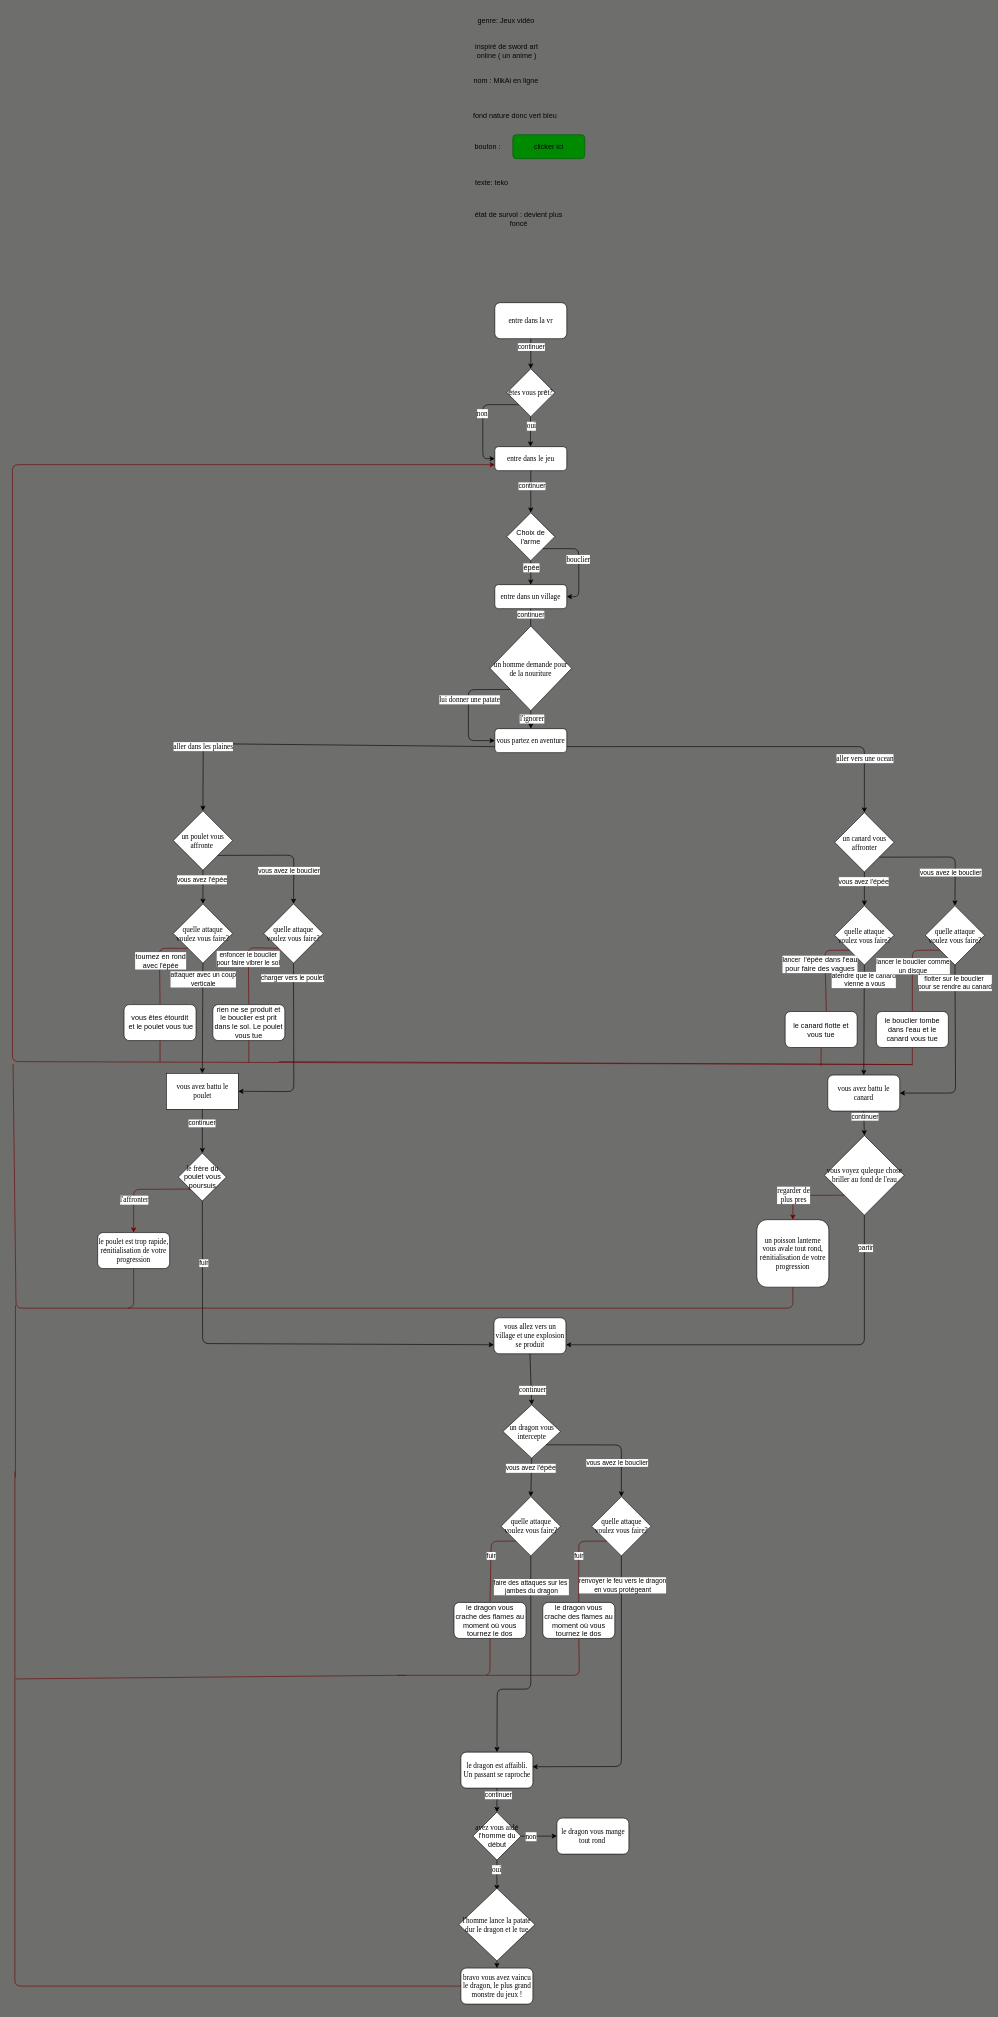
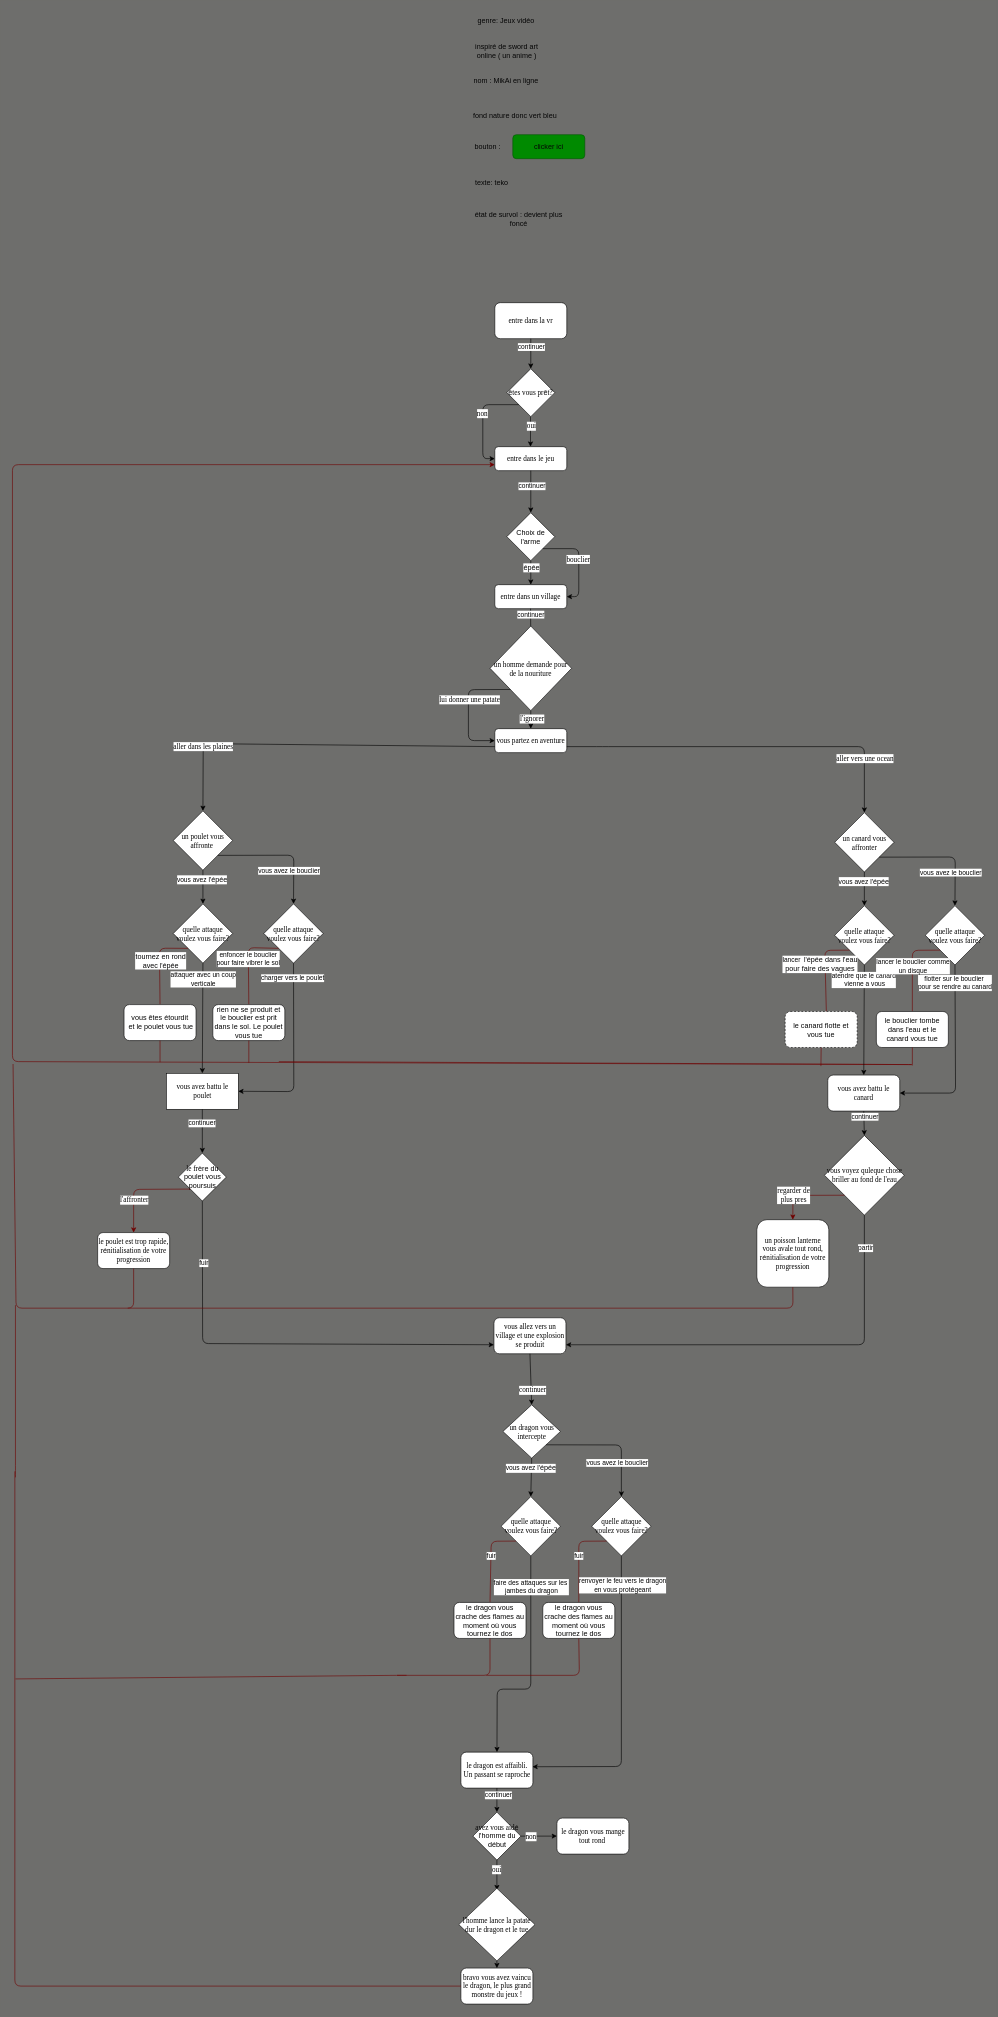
node "le canard flotte et vous tue": style solid -> dashed
